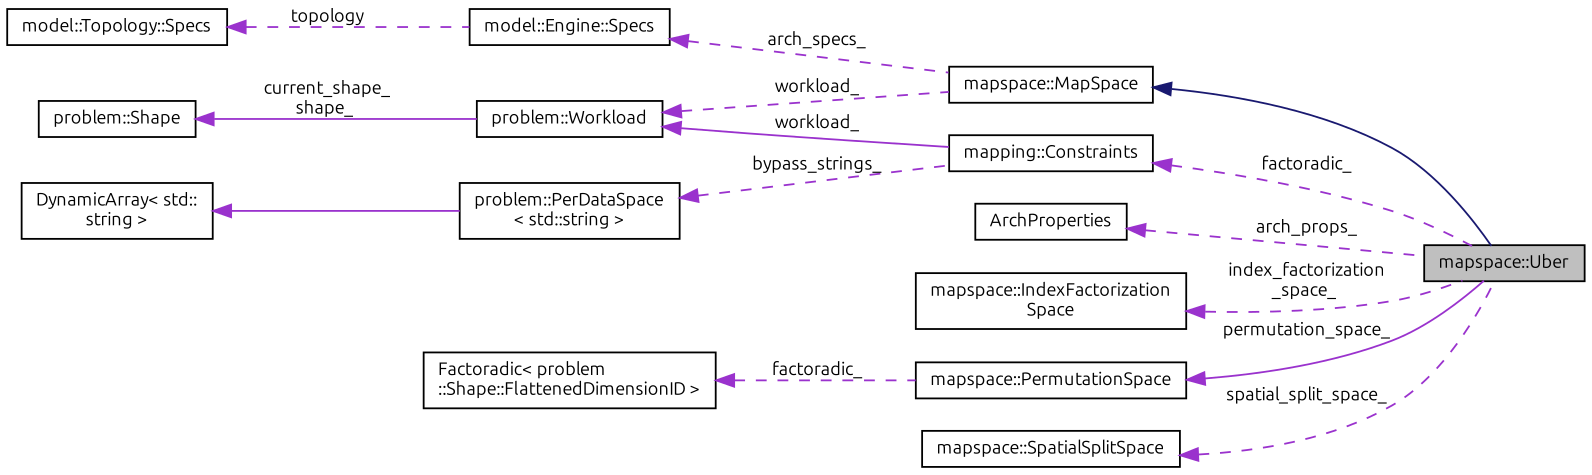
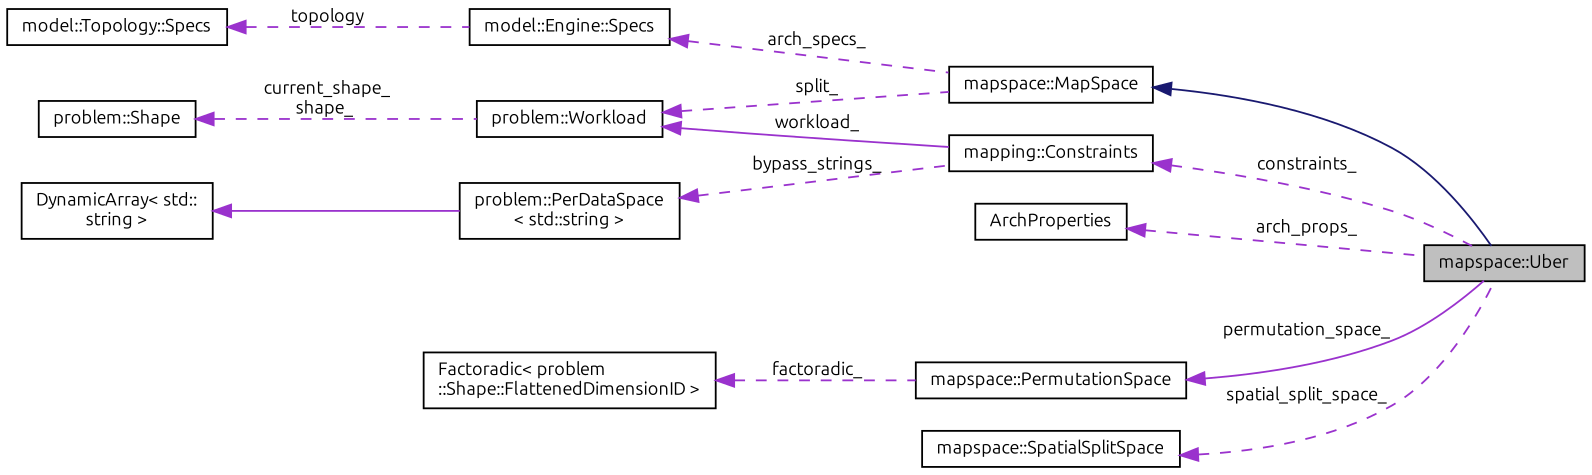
edge "mapspace::MapSpace" -> "problem::Workload": label " workload_" -> " split_"
edge "problem::Workload" -> "problem::Shape": style solid -> dashed
edge "mapspace::Uber" -> "mapping::Constraints": label " factoradic_" -> " constraints_"
node "mapspace::IndexFactorization Space": removed
